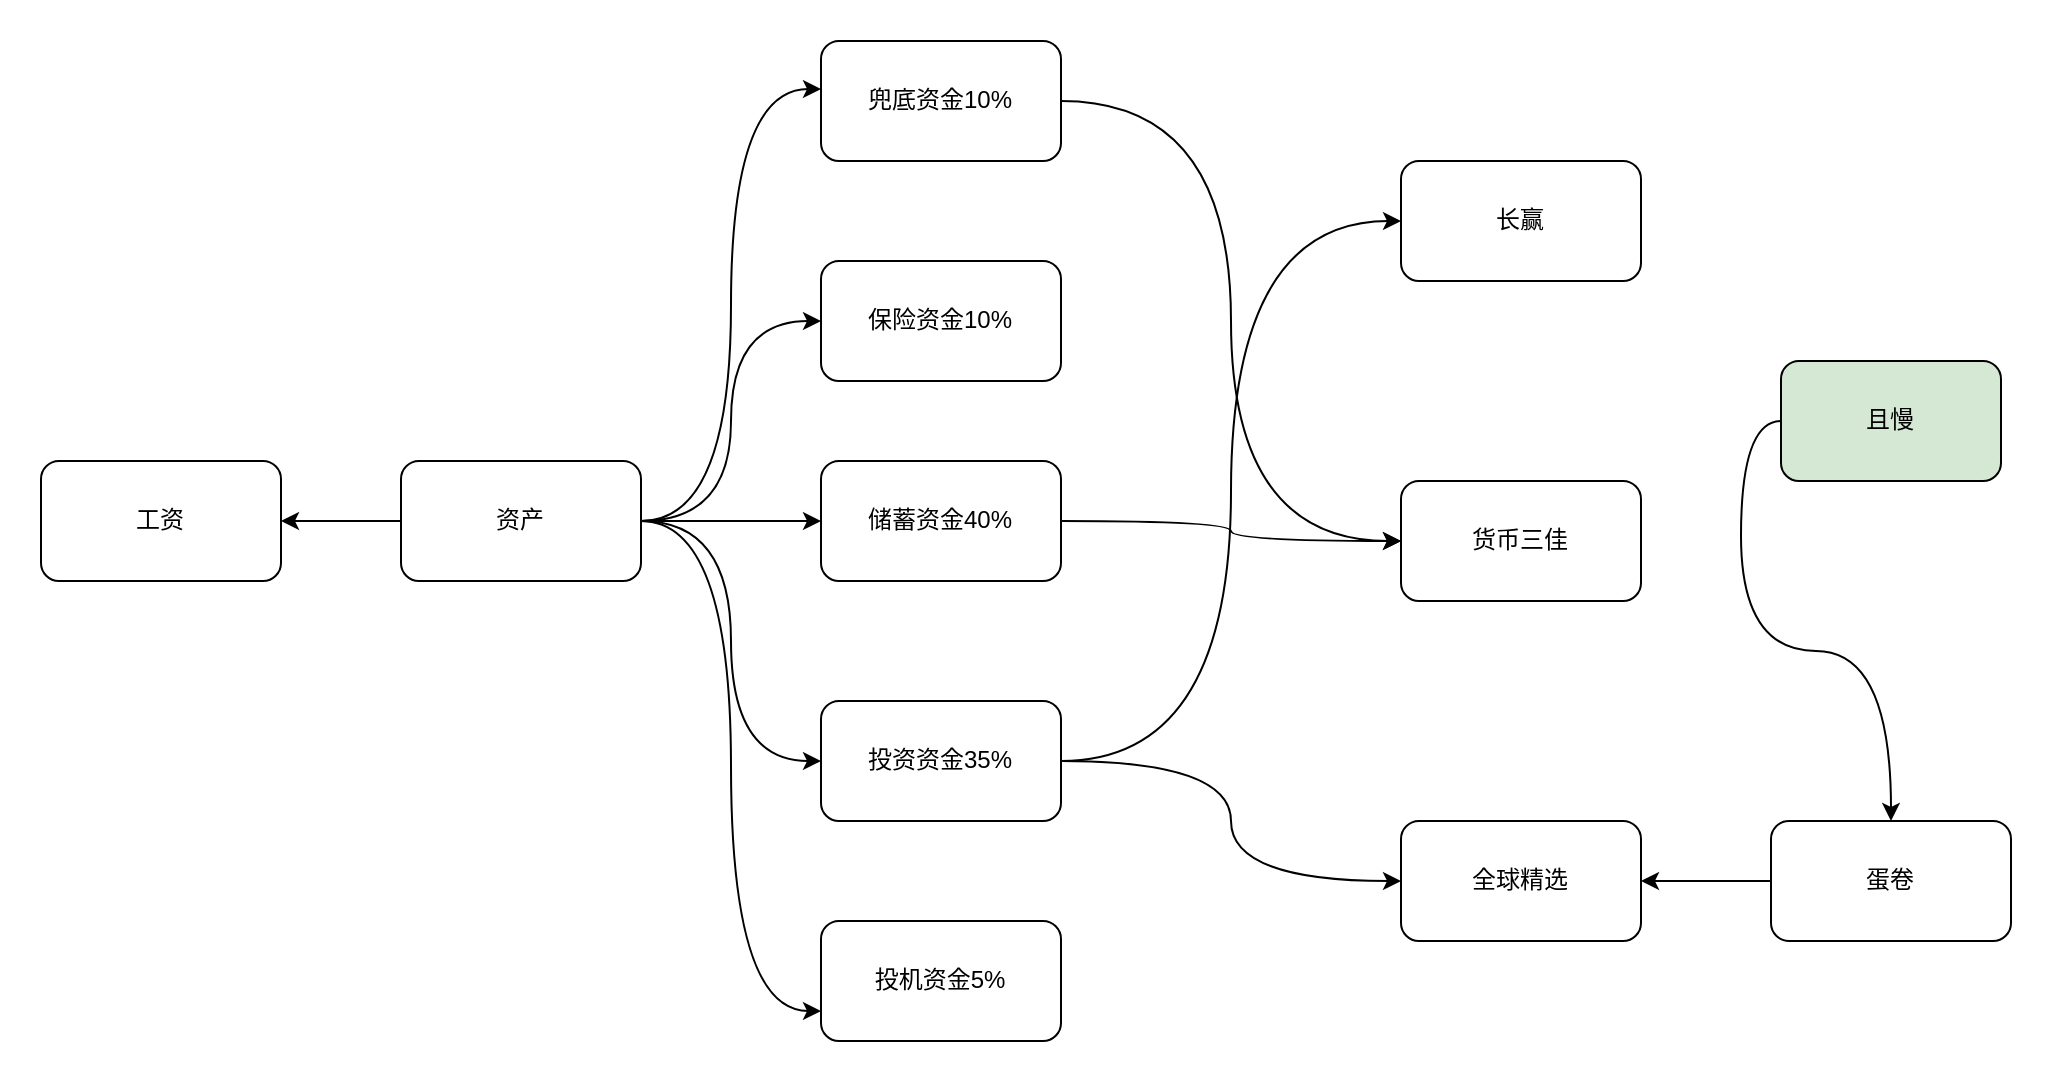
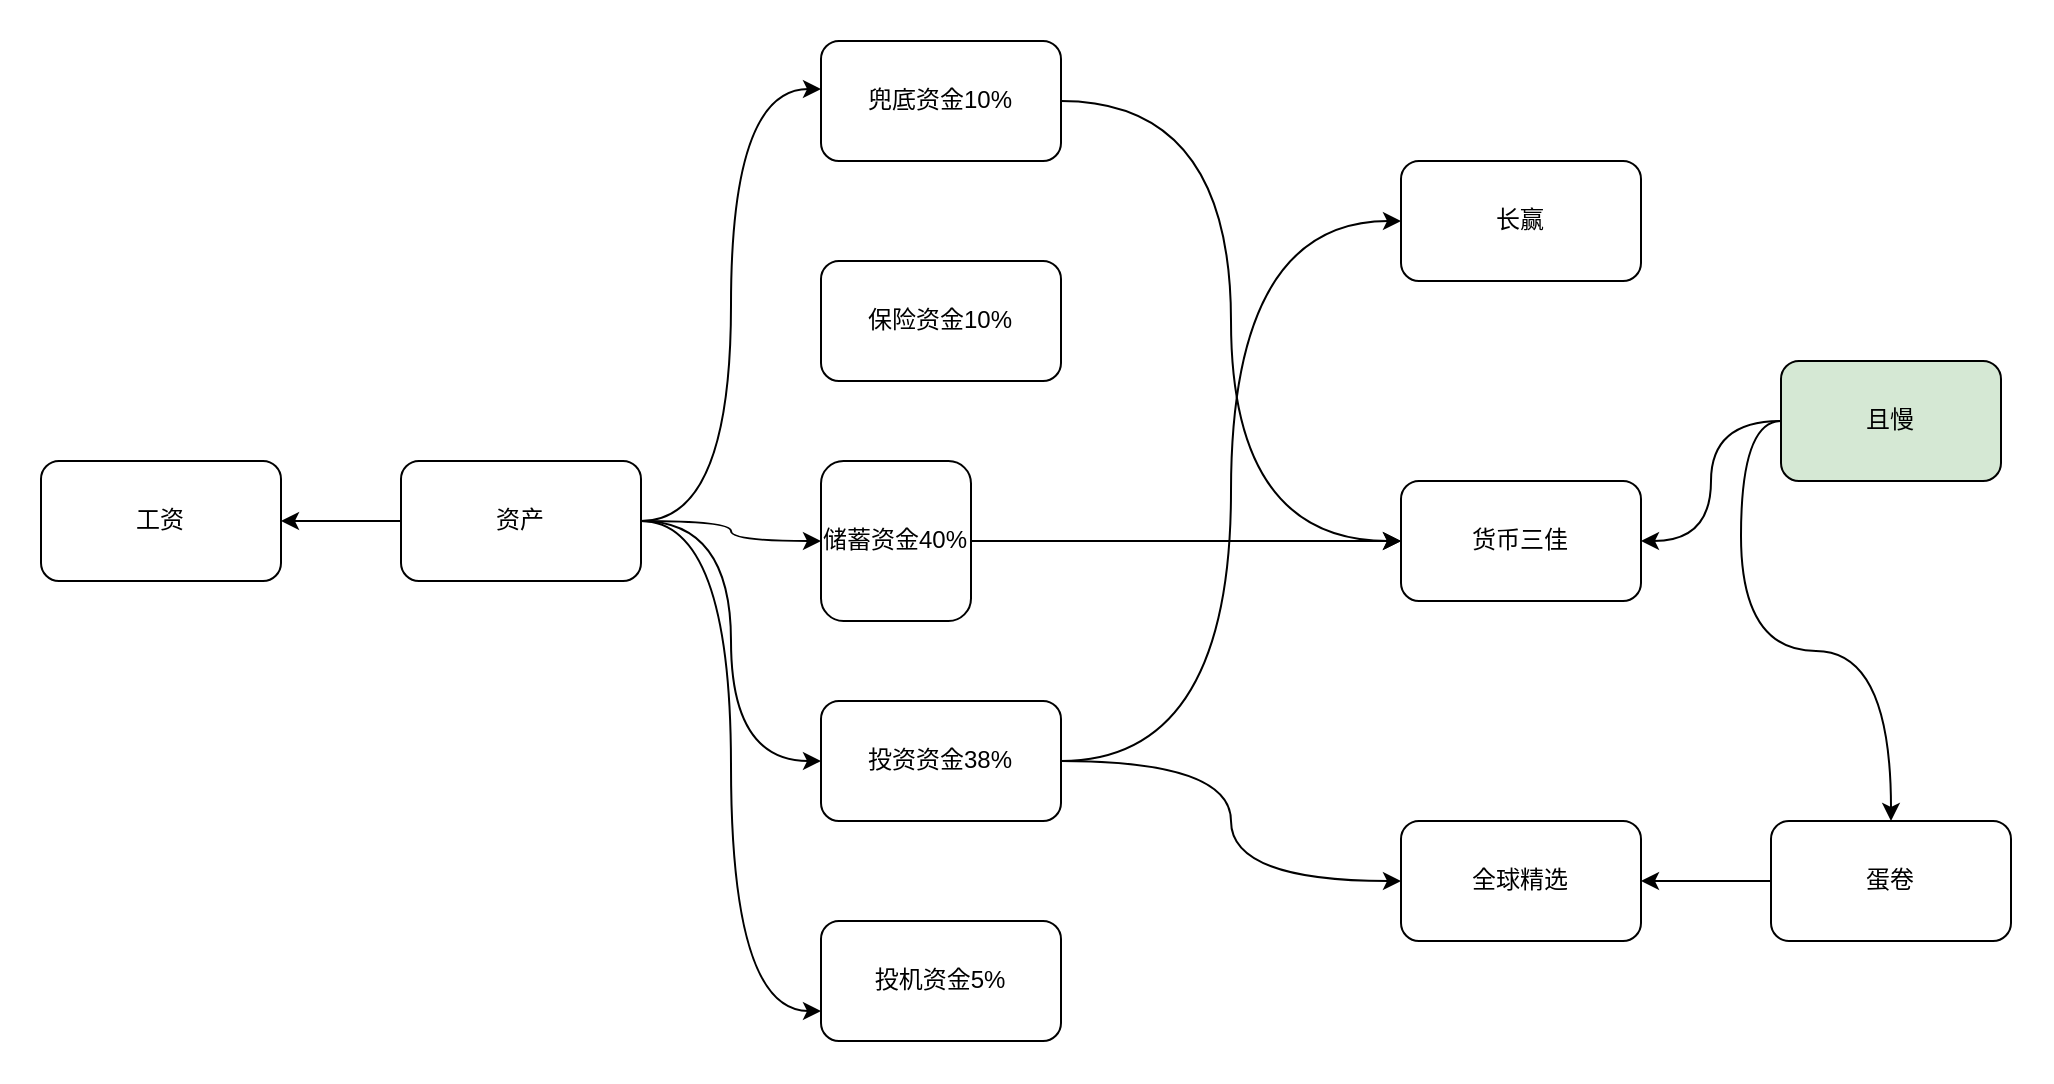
edge "资产" -> "保险资金10%": removed
edge "且慢" -> "货币三佳": added
node "储蓄资金40%": size 240x120 -> 150x160
node "投资资金35%": label "投资资金35%" -> "投资资金38%"
